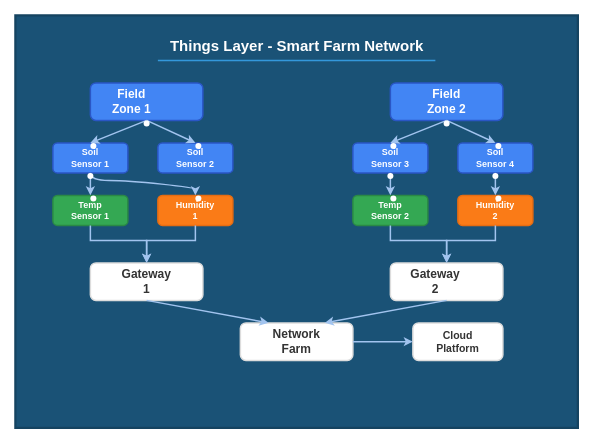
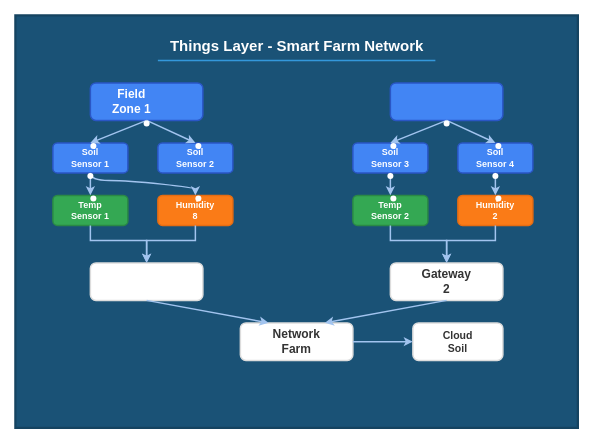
node "Field Zone 2": removed
node "Humidity 1": label "Humidity 1" -> "Humidity 8"
node "Gateway 1": removed
node "Gateway 2": moved (435, 282) -> (447, 282)
node "Cloud Platform": label "Cloud Platform" -> "Cloud Soil"
